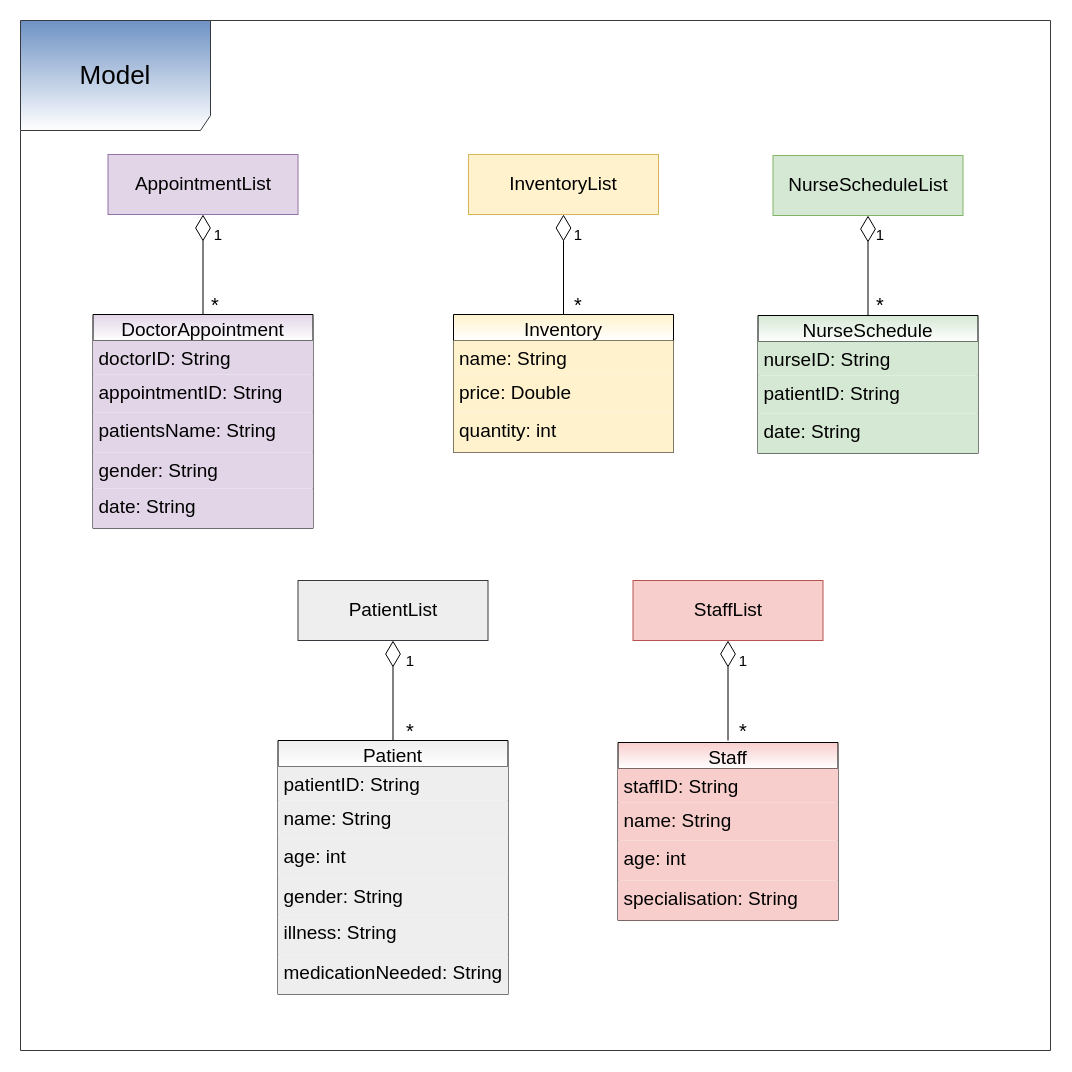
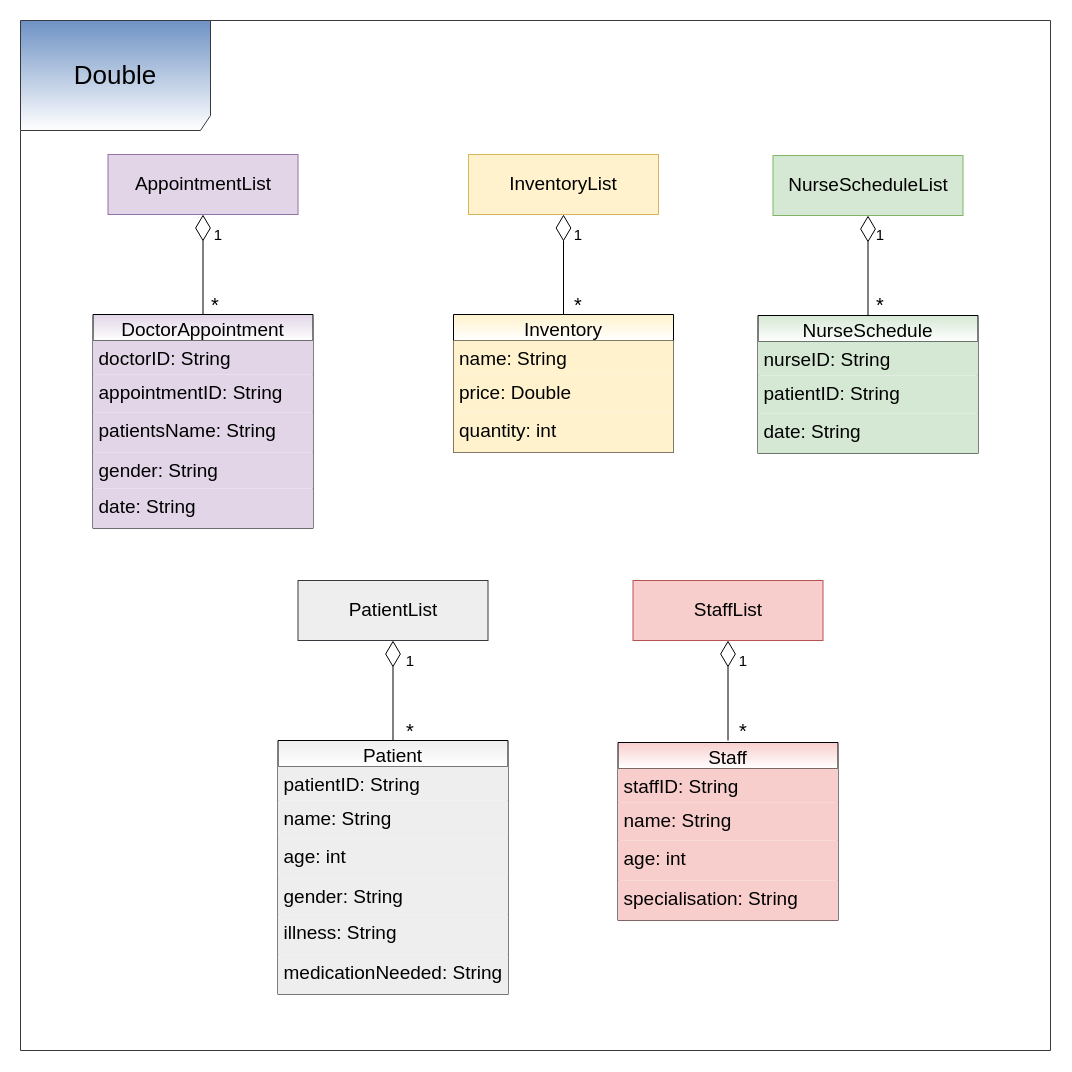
node "Model": label "Model" -> "Double"
